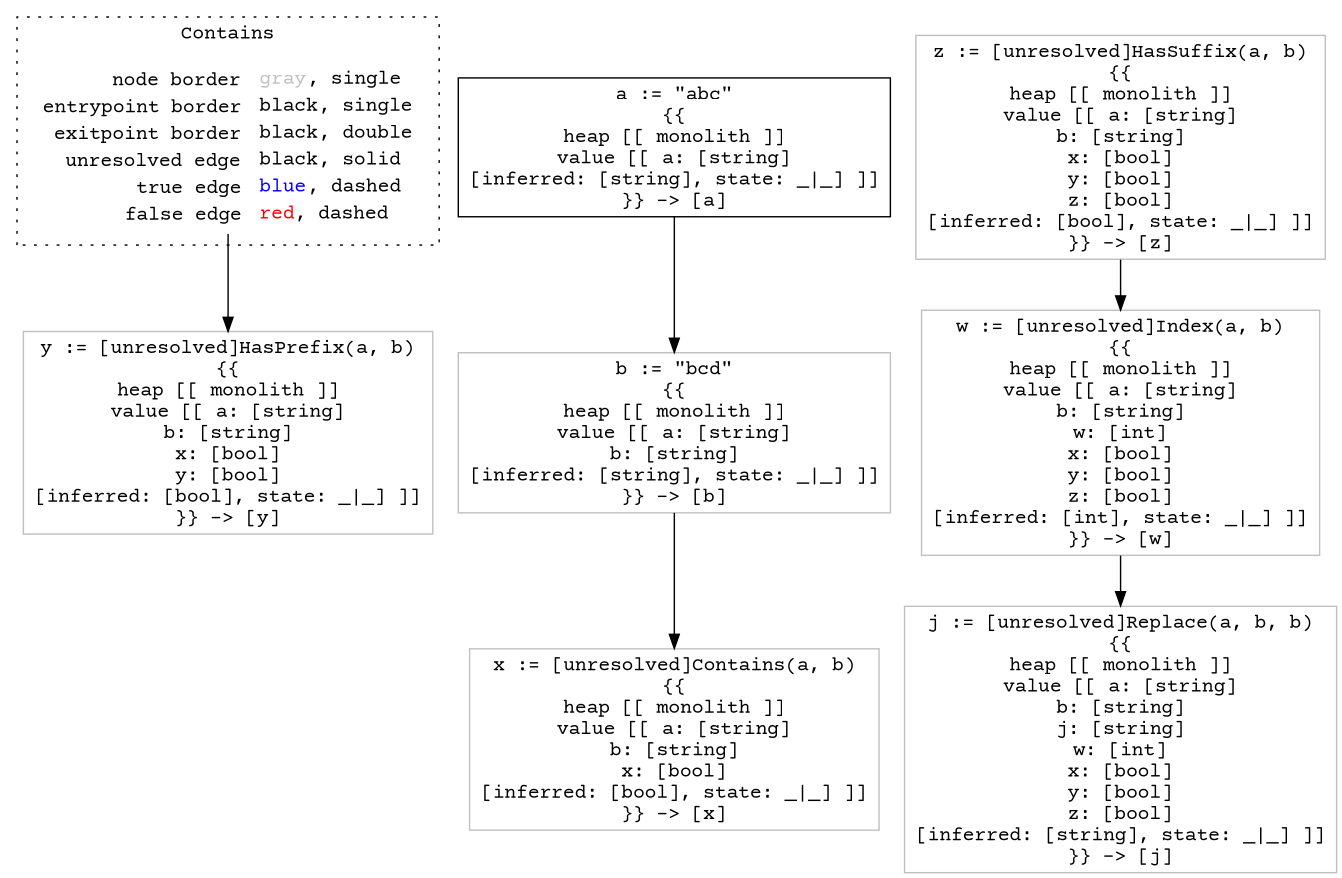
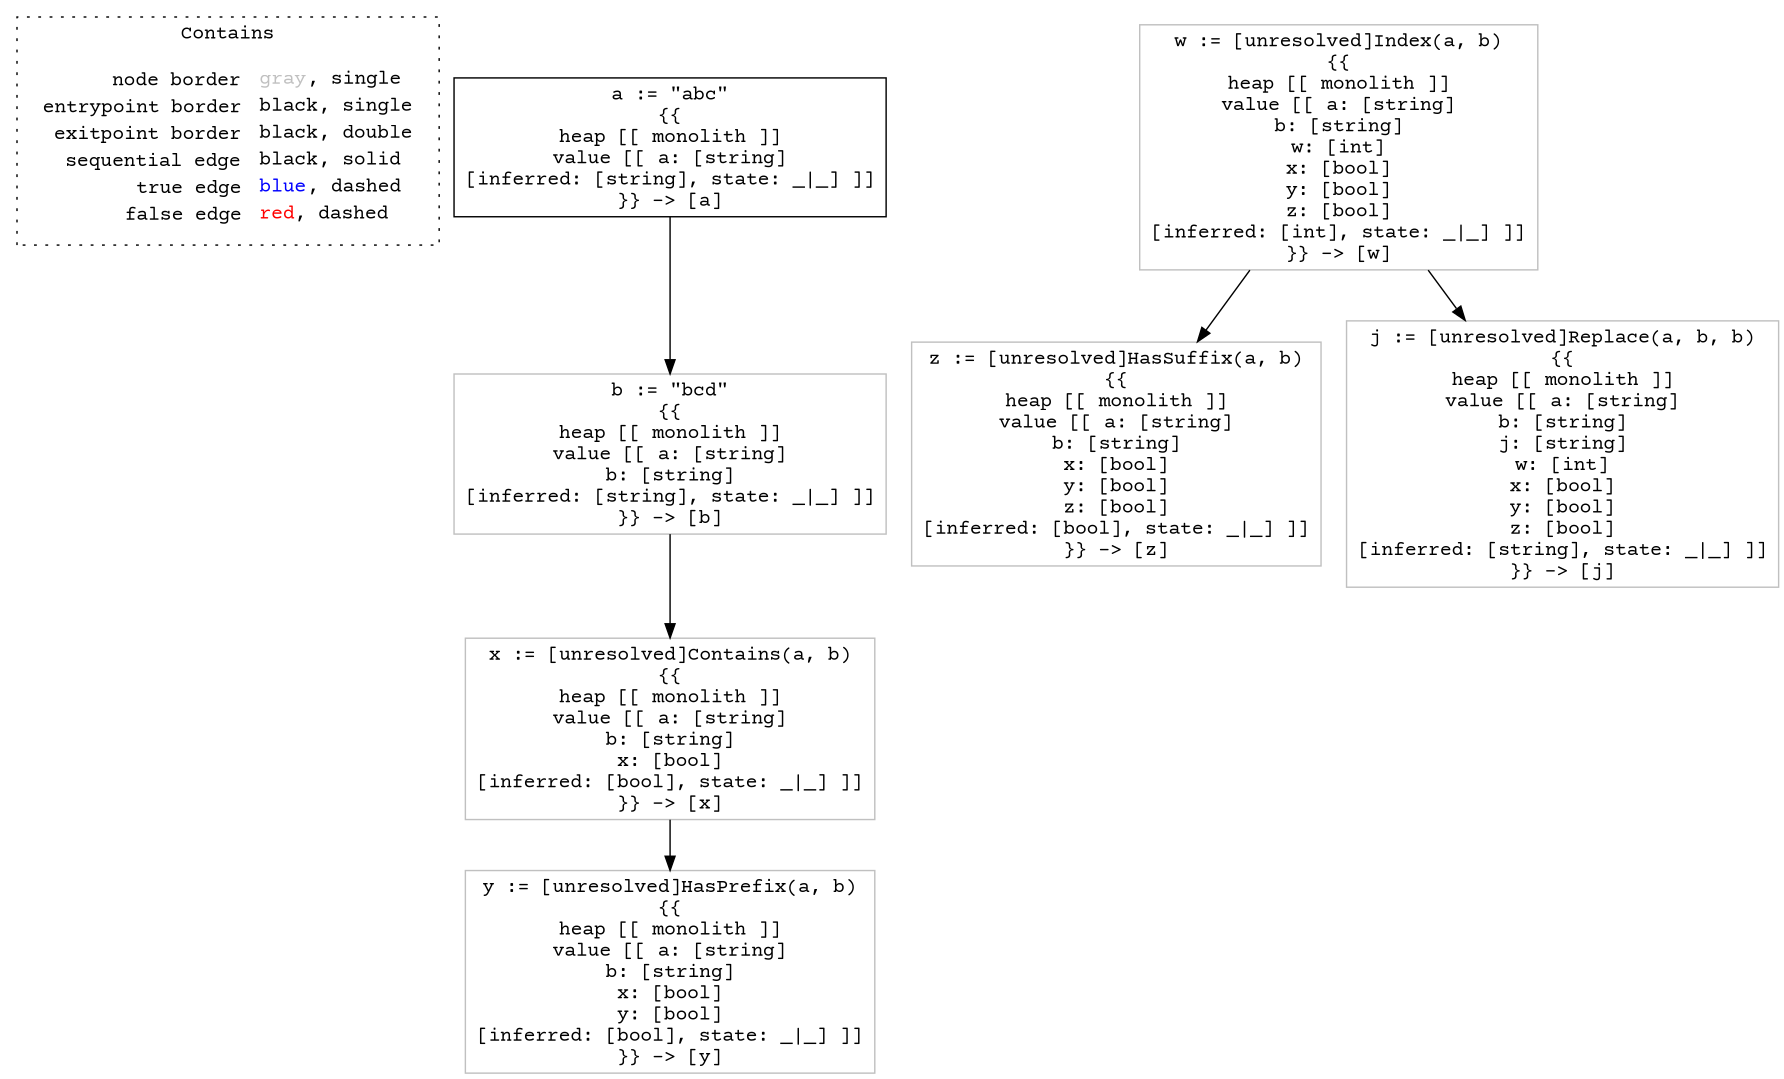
node "node border": text "unresolved edge" -> "sequential edge"
edge "node border" -> "y := [unresolved]HasPrefix(a, b)": now "x := [unresolved]Contains(a, b)" -> "y := [unresolved]HasPrefix(a, b)"
edge "z := [unresolved]HasSuffix(a, b)" -> "w := [unresolved]Index(a, b)": reversed
